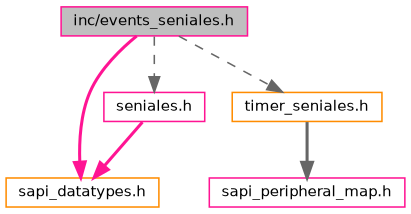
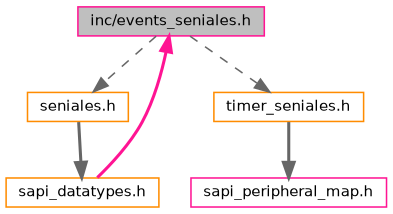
edge "inc/events_seniales.h" -> "sapi_datatypes.h": reversed
node "seniales.h": color deeppink -> darkorange
edge "seniales.h" -> "sapi_datatypes.h": color deeppink -> gray40
